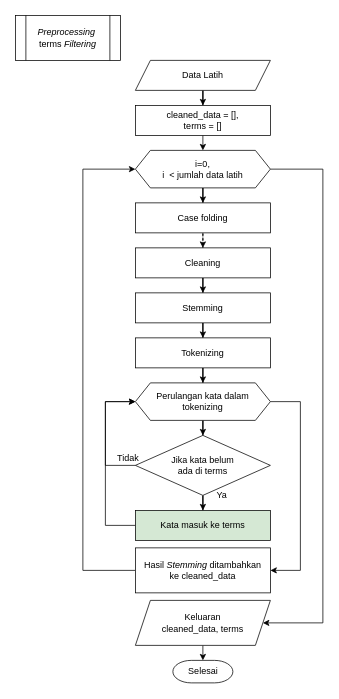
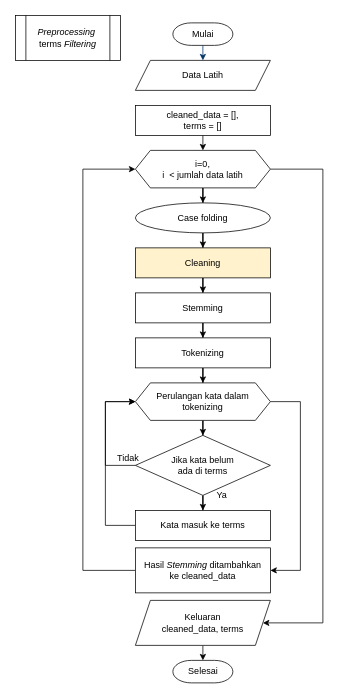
node "Mulai": added
edge "Mulai" -> "Data Latih": added
edge "Data Latih" -> "cleaned_data = [], terms = []": removed
node "Case folding": shape rectangle -> ellipse
edge "Case folding" -> "Cleaning": style dashed -> solid
node "Cleaning": fillcolor #ffffff -> #fff2cc
node "Kata masuk ke terms": fillcolor #d5e8d4 -> #ffffff
